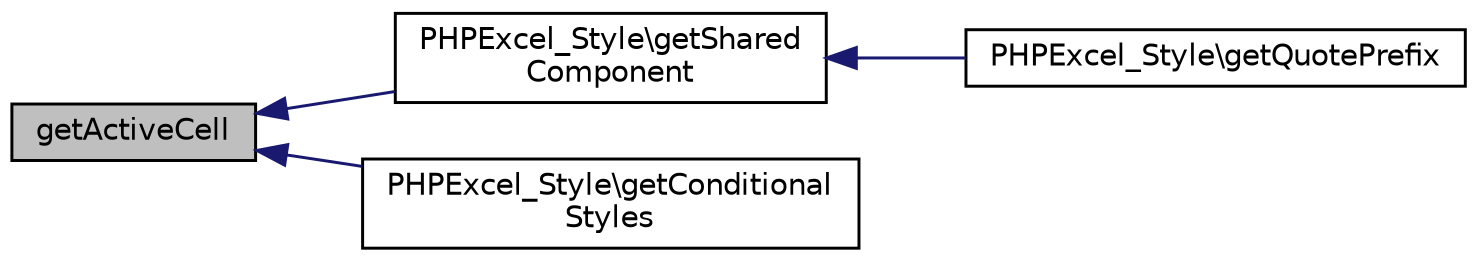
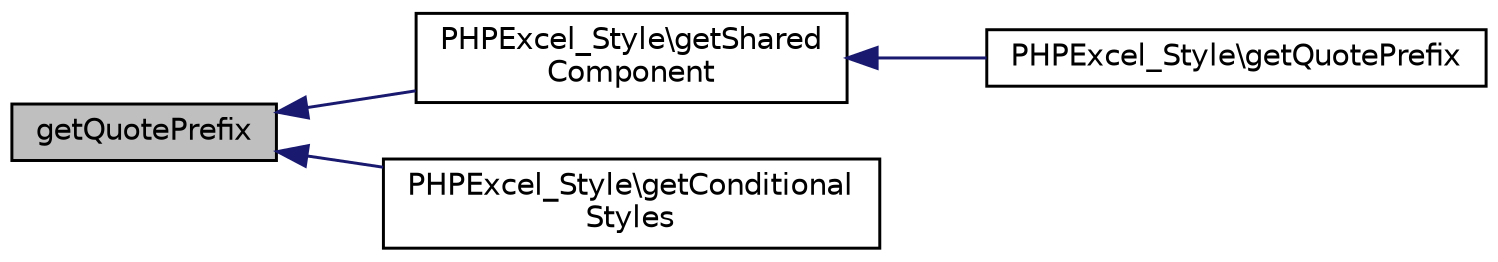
node "getActiveCell": label "getActiveCell" -> "getQuotePrefix"
